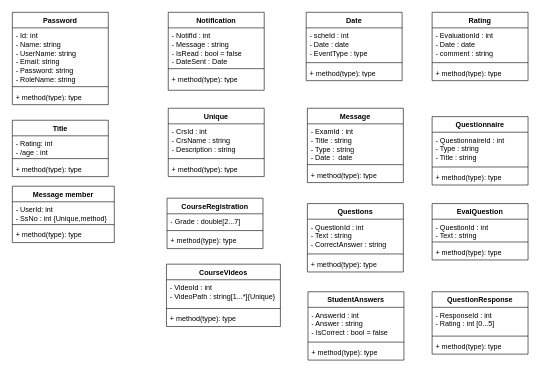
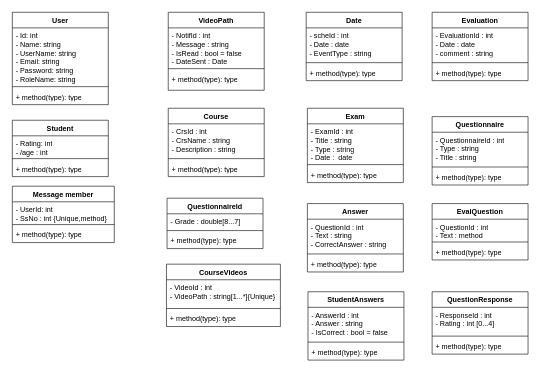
node "Password": label "Password" -> "User"
node "Notification": label "Notification" -> "VideoPath"
node "Rating": label "Rating" -> "Evaluation"
node "- scheId : int - Date : date - EventType : type": label "- scheId : int - Date : date - EventType : type" -> "- scheId : int - Date : date - EventType : string"
node "Unique": label "Unique" -> "Course"
node "Message": label "Message" -> "Exam"
node "Title": label "Title" -> "Student"
node "CourseRegistration": label "CourseRegistration" -> "QuestionnaireId"
node "Questions": label "Questions" -> "Answer"
node "- Grade : double[2...7]": label "- Grade : double[2...7]" -> "- Grade : double[8...7]"
node "- QuestionId : int - Text : string": label "- QuestionId : int - Text : string" -> "- QuestionId : int - Text : method"
node "- ResponseId : int - Rating : int [0...5]": label "- ResponseId : int - Rating : int [0...5]" -> "- ResponseId : int - Rating : int [0...4]"
